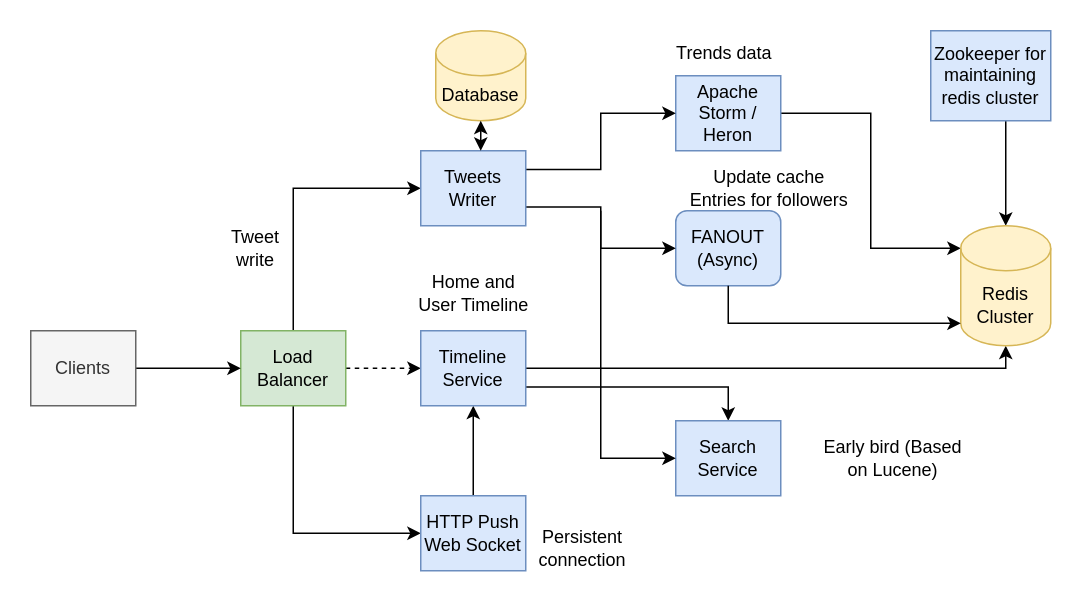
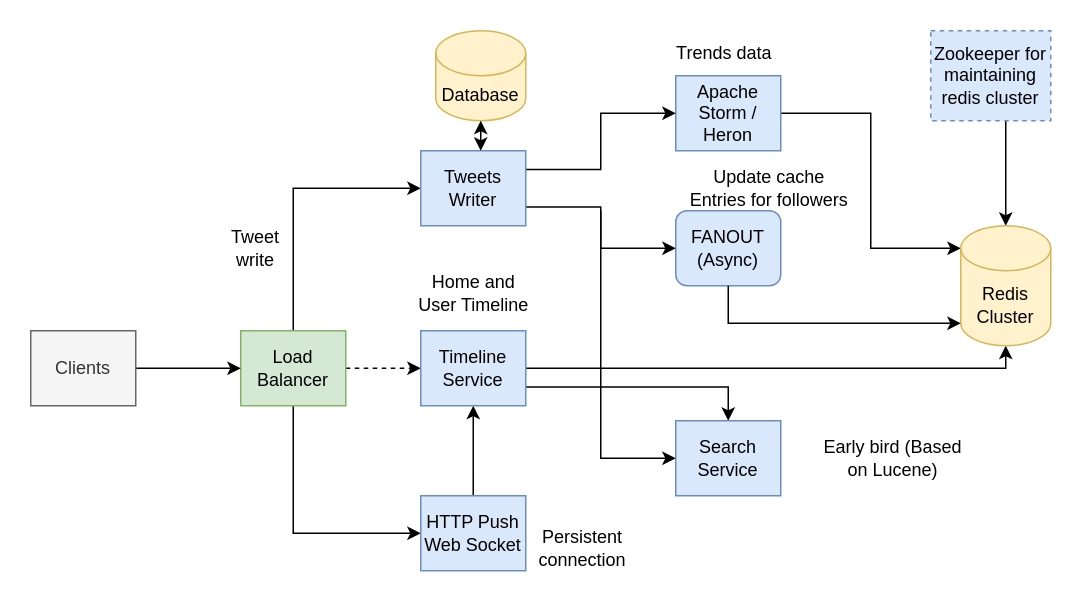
node "Zookeeper for maintaining redis cluster": style solid -> dashed
